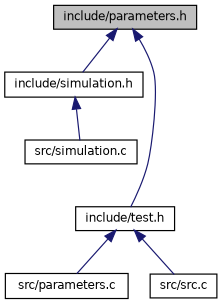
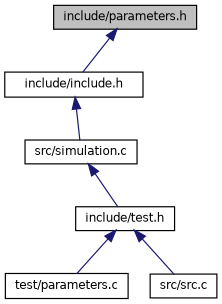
node "include/simulation.h": label "include/simulation.h" -> "include/include.h"
edge "include/test.h" -> "include/parameters.h": now "include/test.h" -> "src/simulation.c"
node "src/parameters.c": label "src/parameters.c" -> "test/parameters.c"
